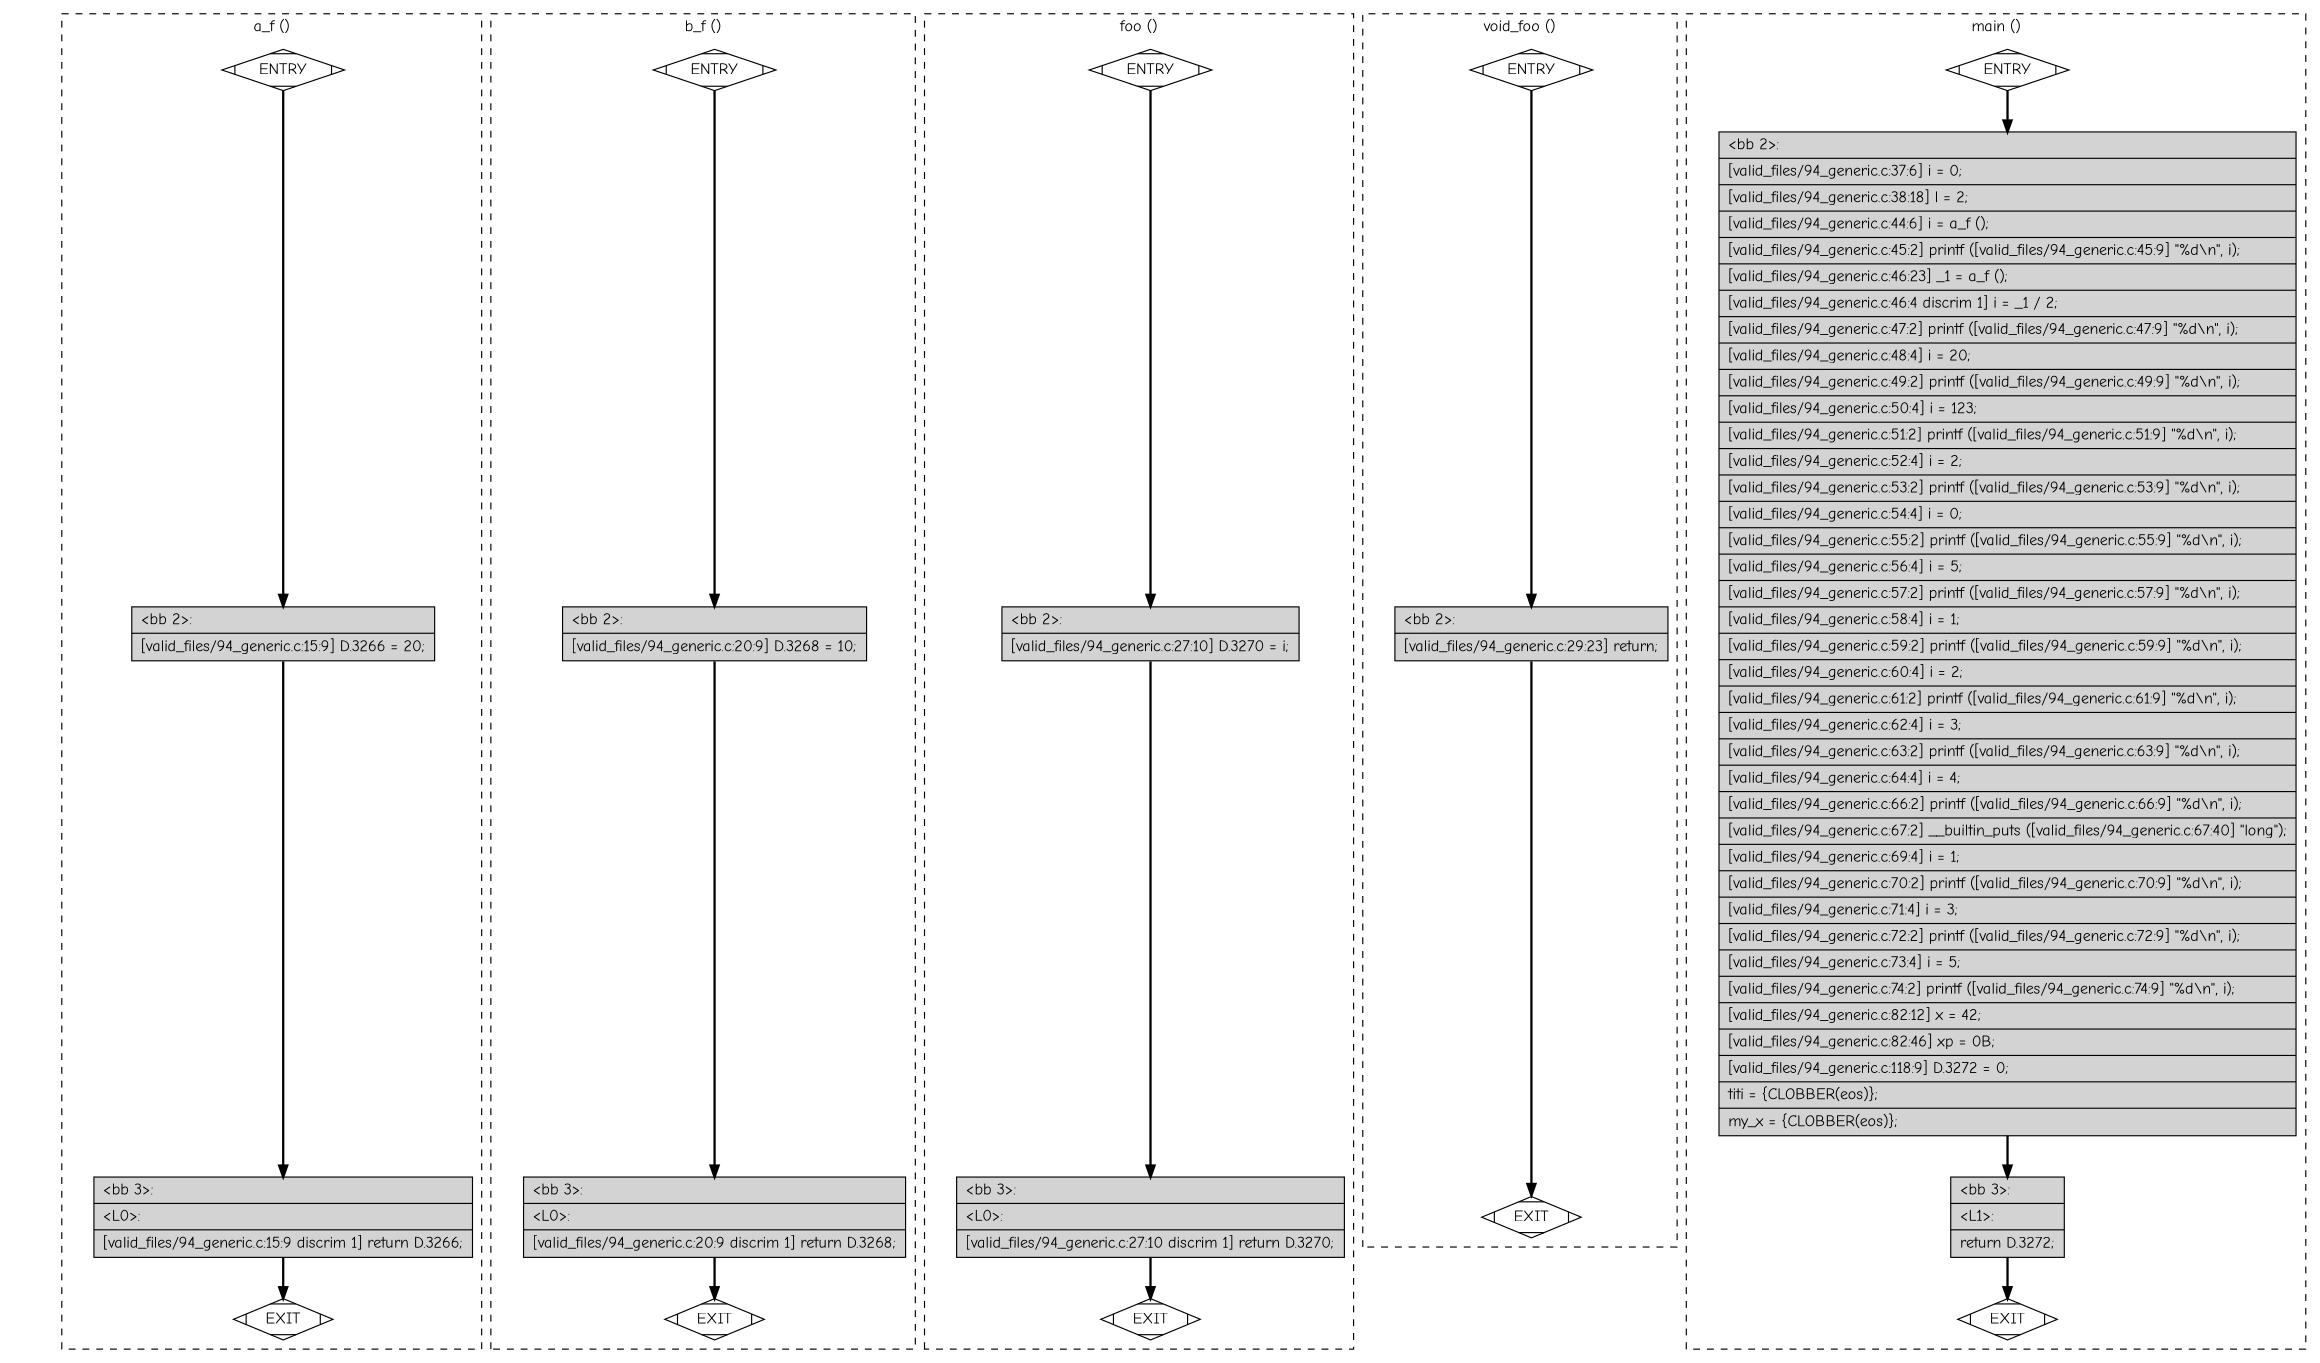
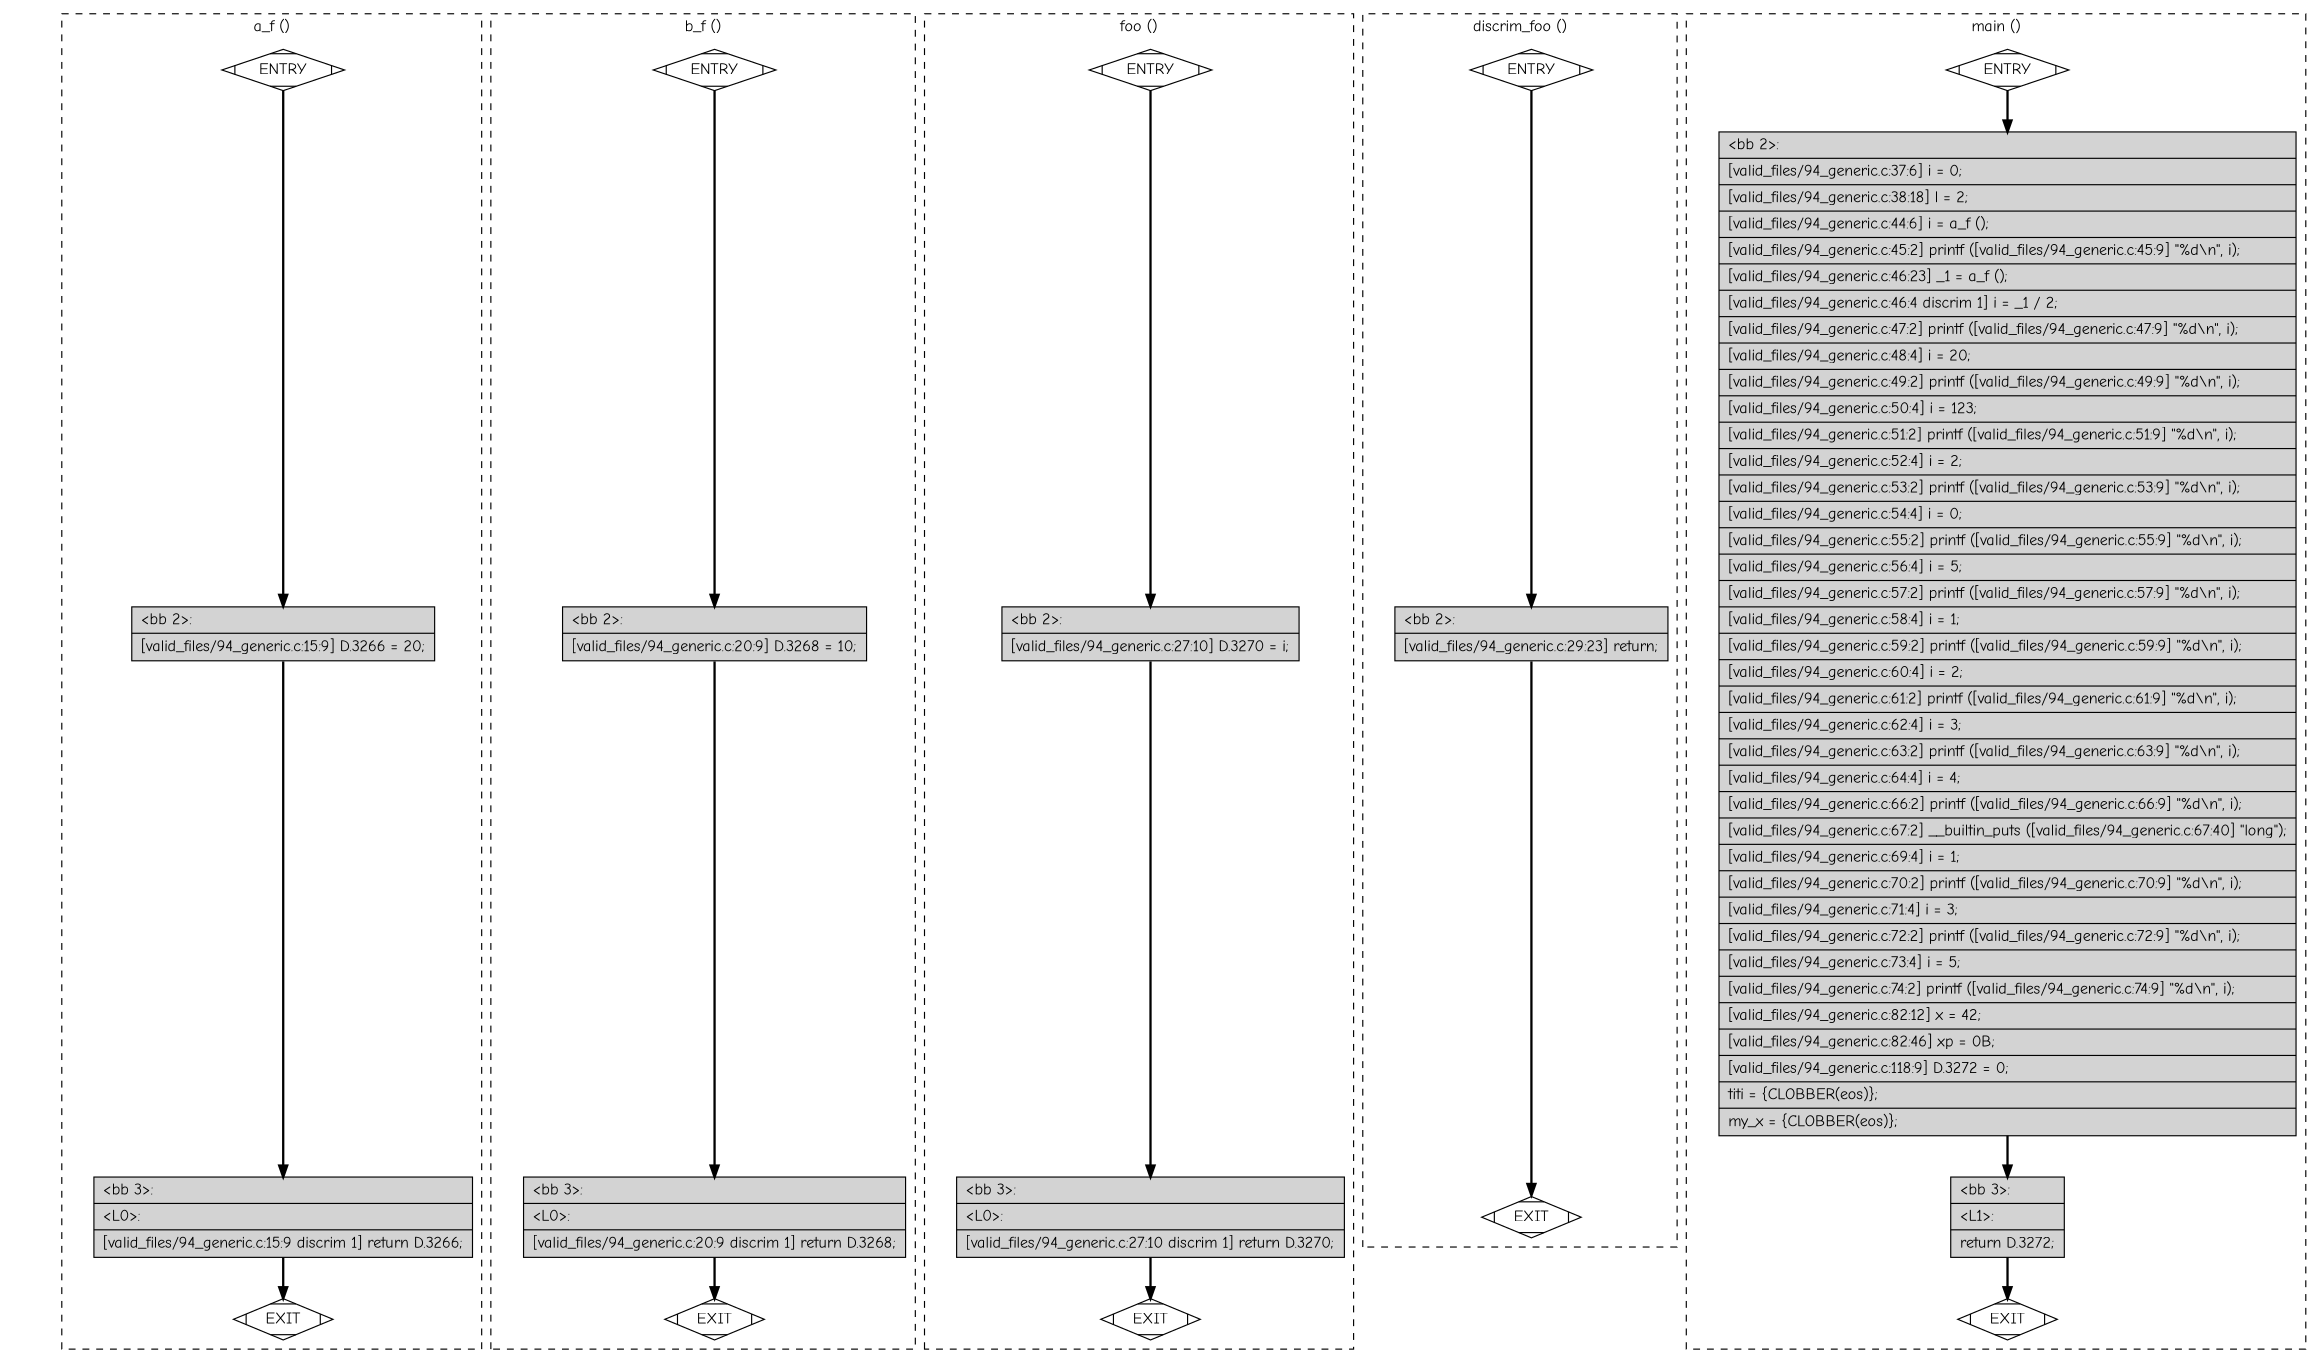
cluster "void_foo ()": label "void_foo ()" -> "discrim_foo ()"
